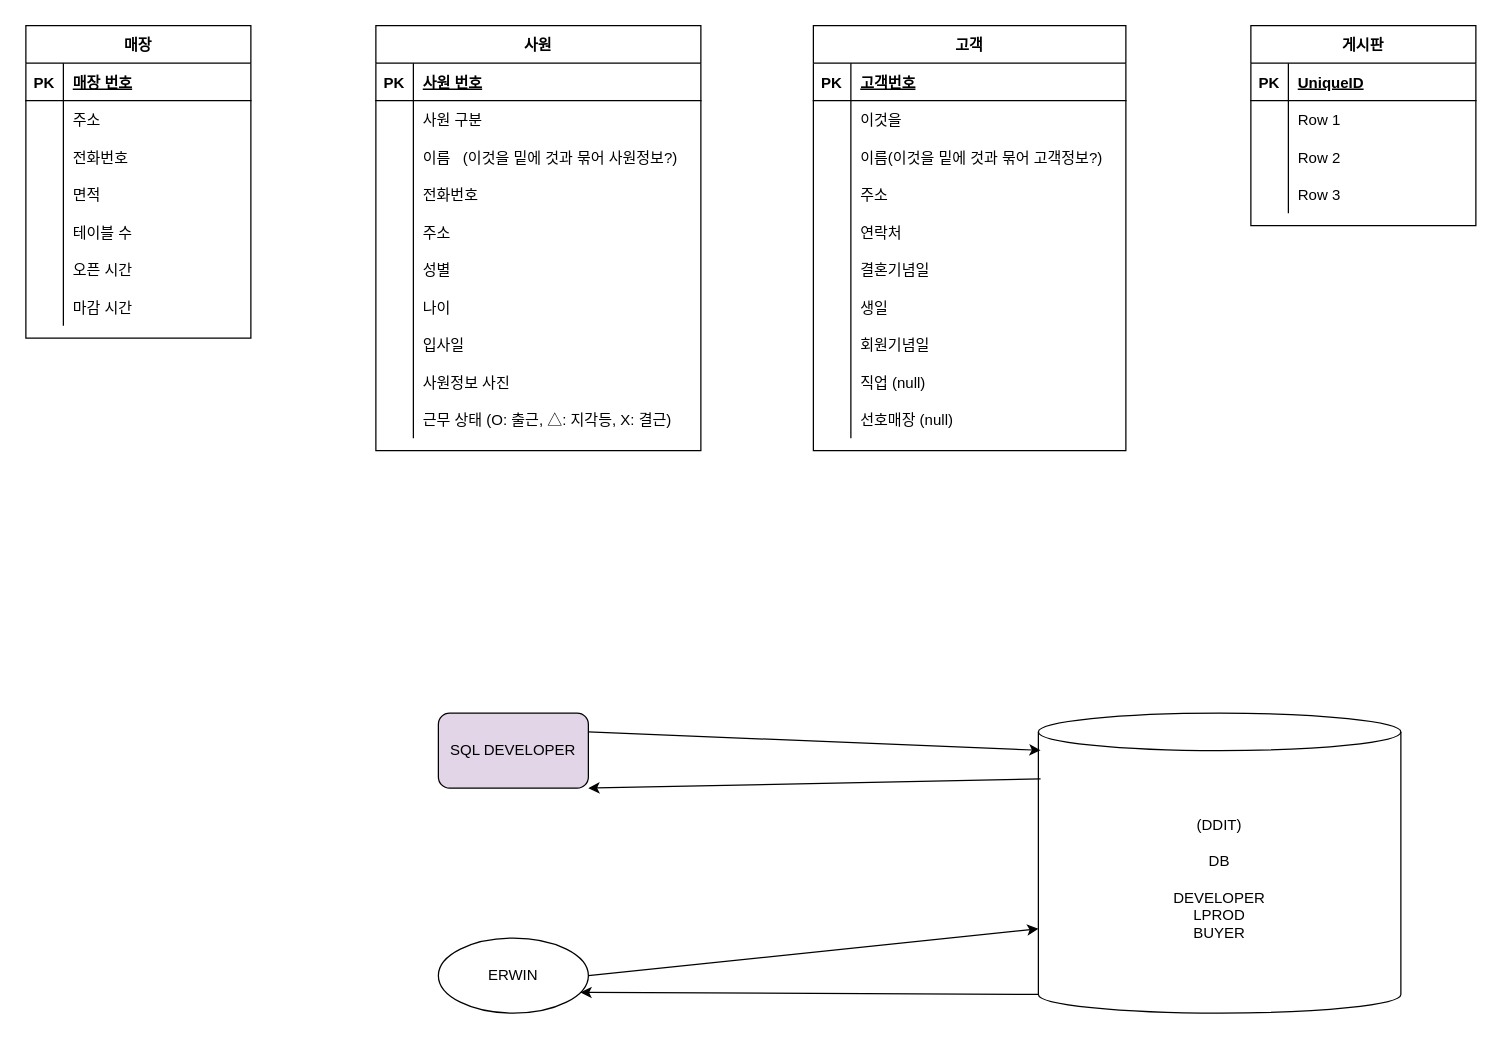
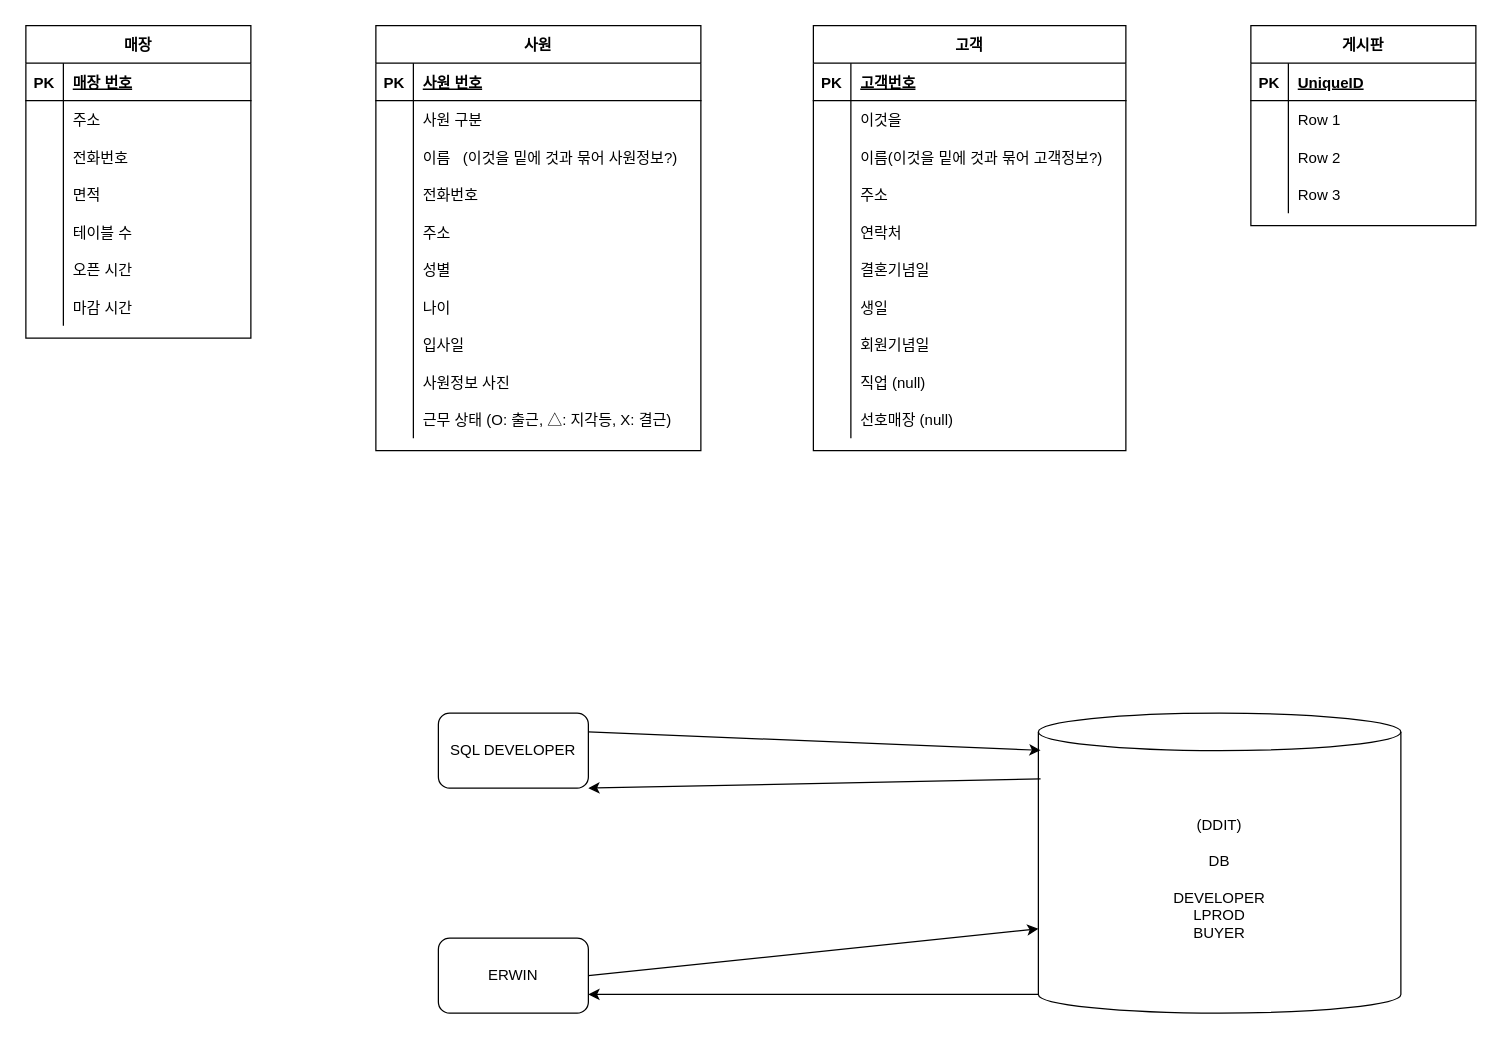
node "SQL DEVELOPER": fillcolor #e1d5e7 -> #ffffff
node "ERWIN": shape ellipse -> rounded rectangle
